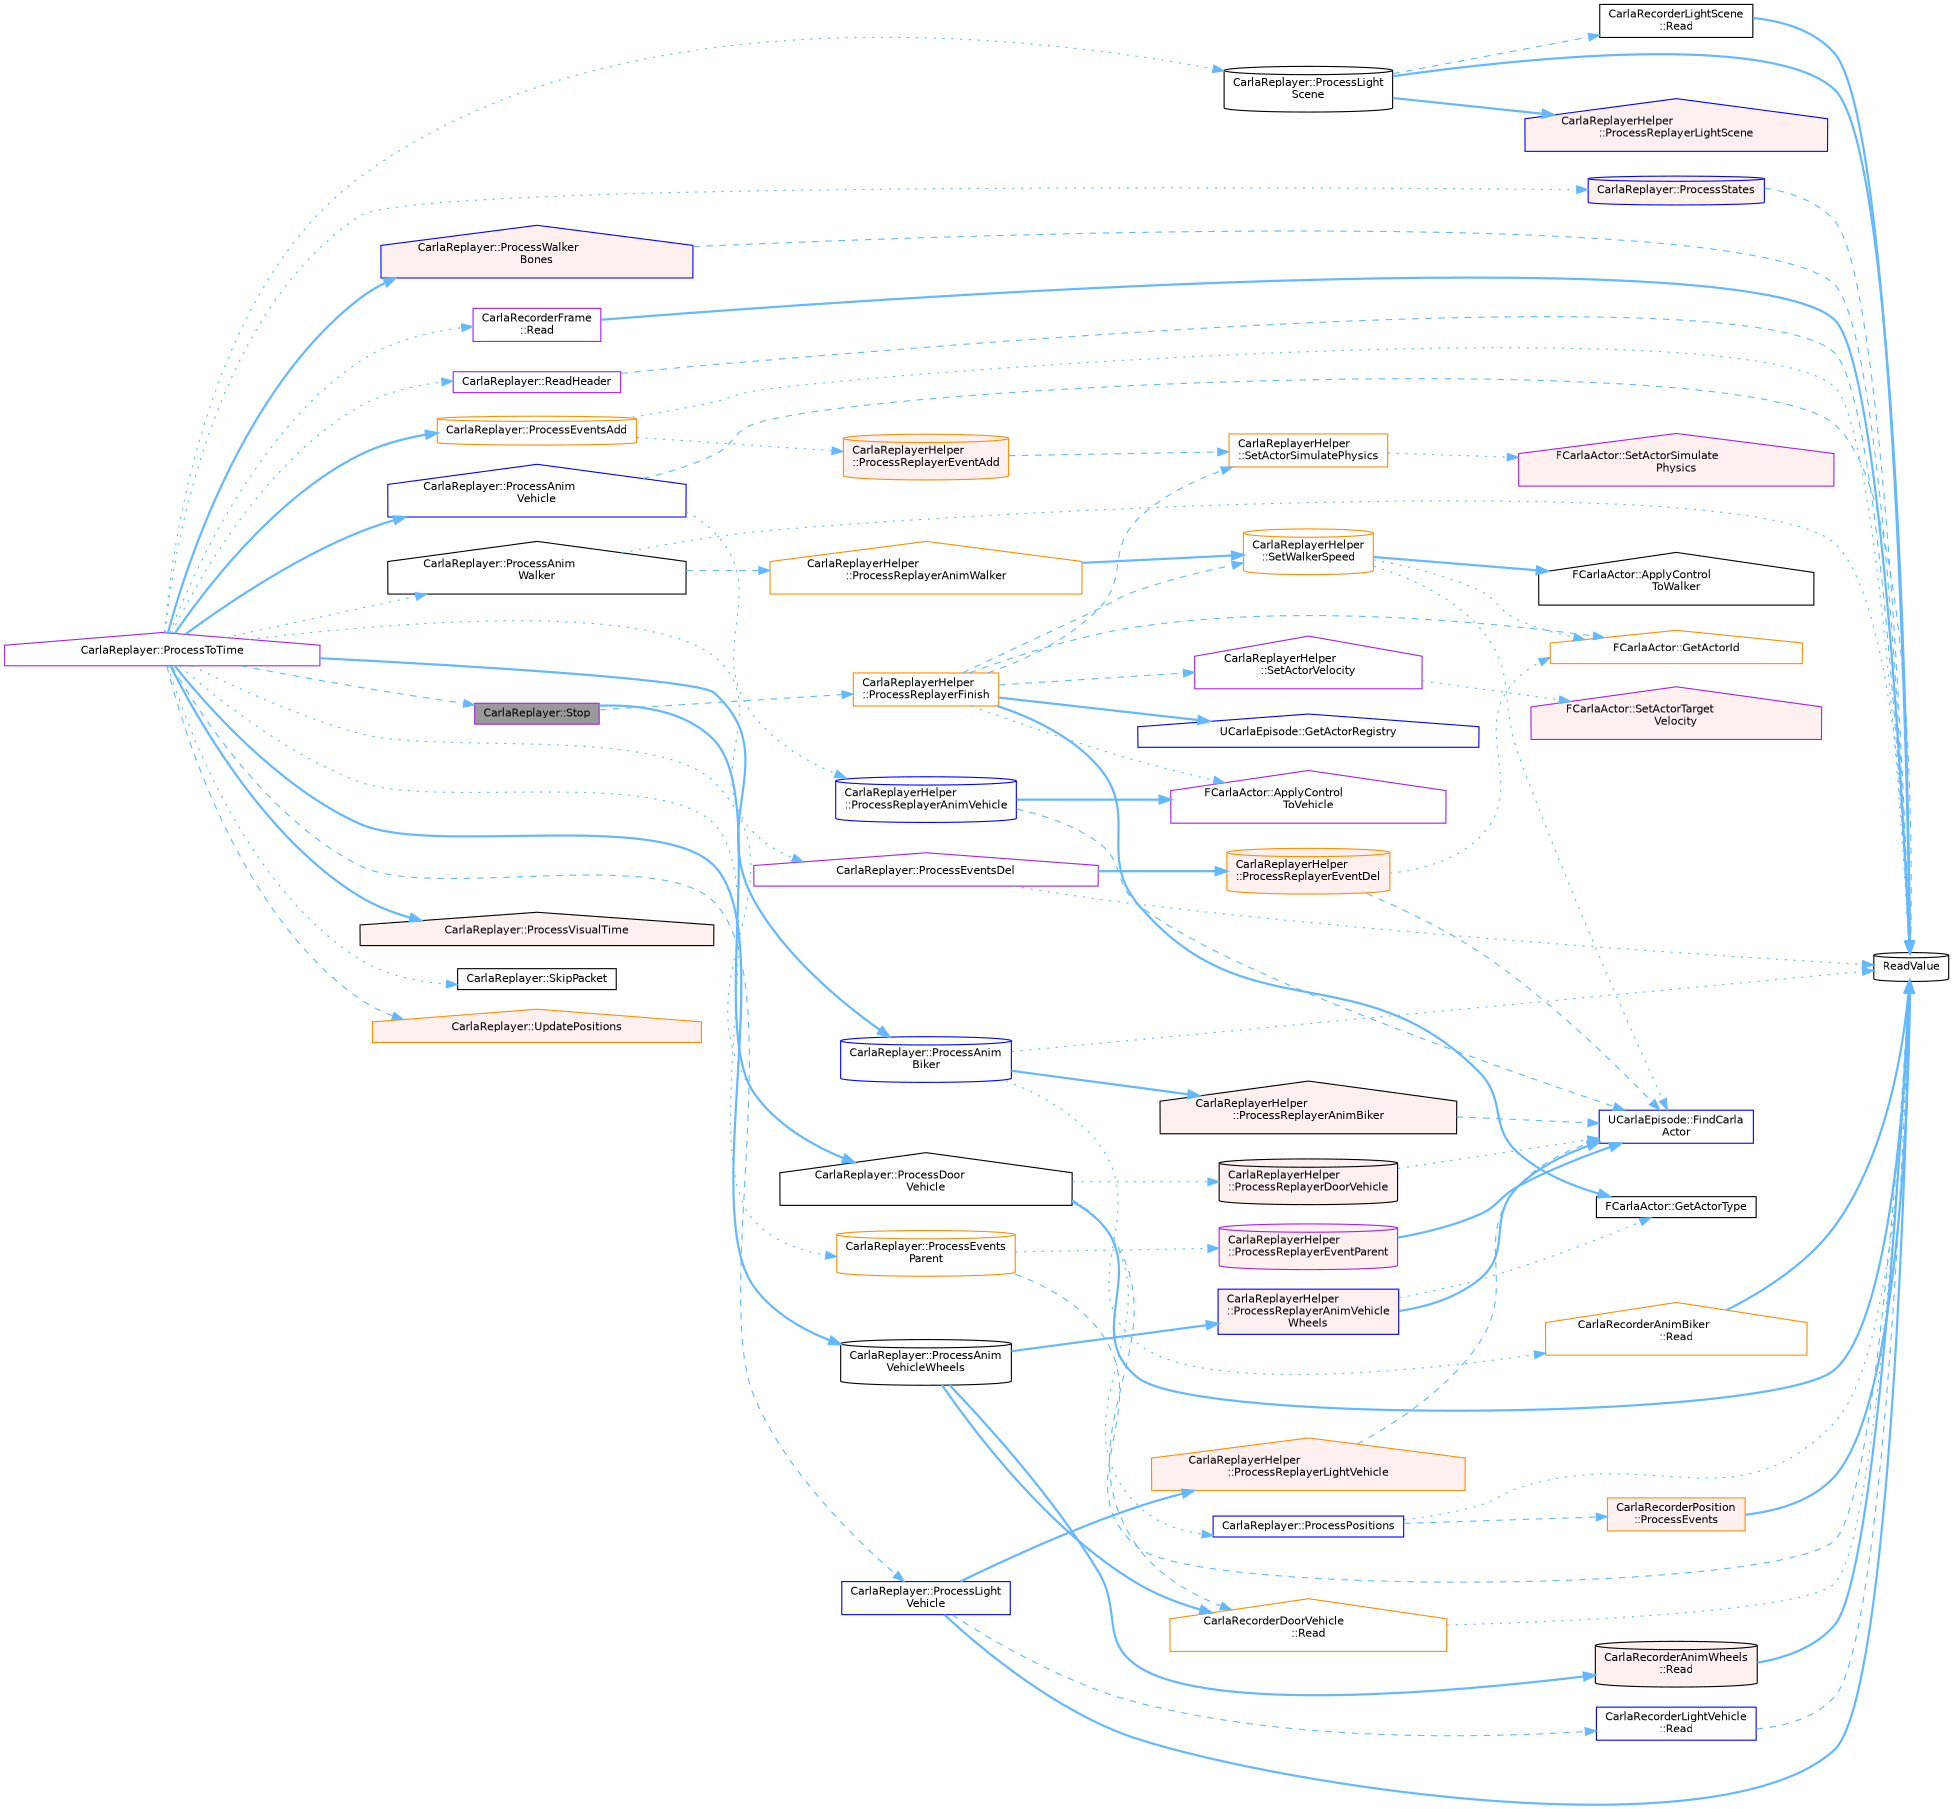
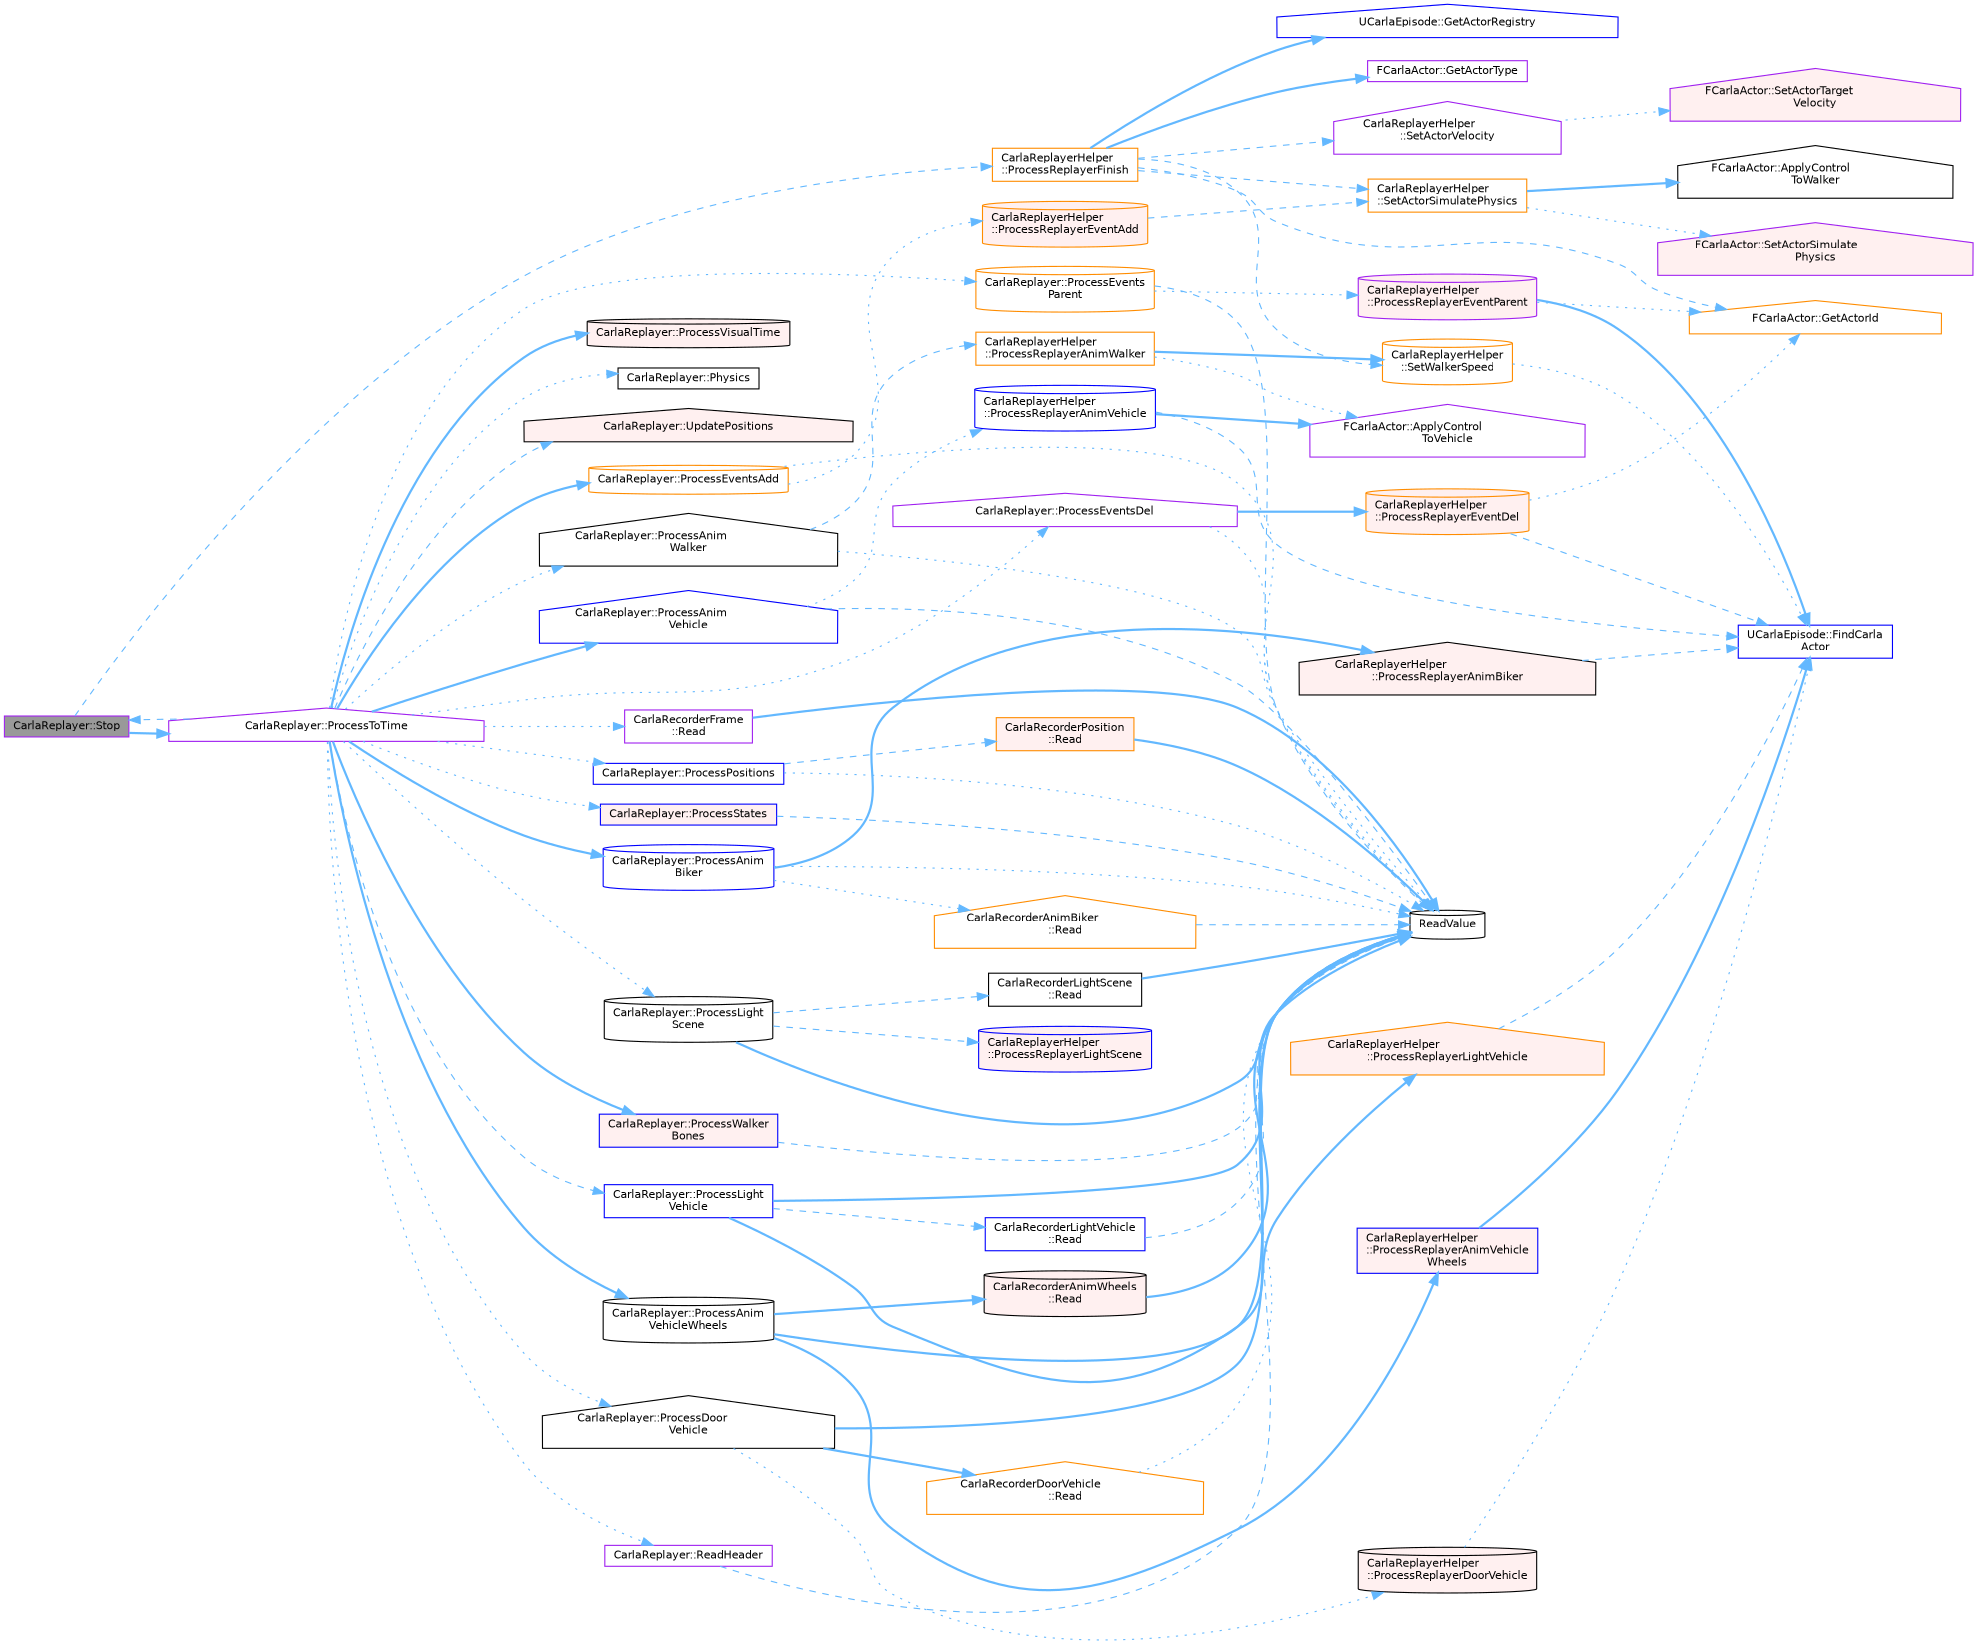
edge "CarlaReplayer::ProcessLight Scene" -> "CarlaReplayerHelper ::ProcessReplayerLightScene": style bold -> dashed
node "CarlaReplayerHelper ::ProcessReplayerLightScene": shape house -> cylinder
node "CarlaReplayer::ProcessStates": shape cylinder -> box
node "CarlaReplayer::ProcessWalker Bones": shape house -> box
edge "CarlaReplayerHelper ::SetWalkerSpeed" -> "FCarlaActor::ApplyControl ToWalker": now "CarlaReplayerHelper ::SetActorSimulatePhysics" -> "FCarlaActor::ApplyControl ToWalker"
node "CarlaReplayerHelper ::ProcessReplayerAnimWalker": shape house -> box
edge "CarlaReplayerHelper ::SetWalkerSpeed" -> "FCarlaActor::GetActorId": now "CarlaReplayerHelper ::ProcessReplayerEventParent" -> "FCarlaActor::GetActorId"
edge "CarlaReplayerHelper ::ProcessReplayerFinish" -> "FCarlaActor::ApplyControl ToVehicle": now "CarlaReplayerHelper ::ProcessReplayerAnimWalker" -> "FCarlaActor::ApplyControl ToVehicle"
edge "CarlaReplayer::Stop" -> "CarlaReplayer::ProcessDoor Vehicle": now "CarlaReplayer::Stop" -> "CarlaReplayer::ProcessToTime"
node "CarlaReplayer::ProcessVisualTime": shape house -> cylinder
node "CarlaReplayer::SkipPacket": label "CarlaReplayer::SkipPacket" -> "CarlaReplayer::Physics"
node "CarlaReplayer::UpdatePositions": color darkorange -> black
edge "CarlaRecorderAnimBiker ::Read" -> "ReadValue": style bold -> dashed
node "FCarlaActor::GetActorType": color black -> purple
edge "CarlaReplayerHelper ::ProcessReplayerAnimVehicle Wheels" -> "FCarlaActor::GetActorType": removed
edge "CarlaReplayer::ProcessDoor Vehicle" -> "CarlaRecorderDoorVehicle ::Read": style dashed -> bold
edge "CarlaReplayer::ProcessDoor Vehicle" -> "CarlaReplayer::ProcessPositions": now "CarlaReplayer::ProcessToTime" -> "CarlaReplayer::ProcessPositions"
node "CarlaRecorderPosition ::ProcessEvents": label "CarlaRecorderPosition ::ProcessEvents" -> "CarlaRecorderPosition ::Read"
edge "CarlaReplayer::ProcessAnim VehicleWheels" -> "CarlaRecorderDoorVehicle ::Read": now "CarlaReplayer::ProcessAnim VehicleWheels" -> "ReadValue"
